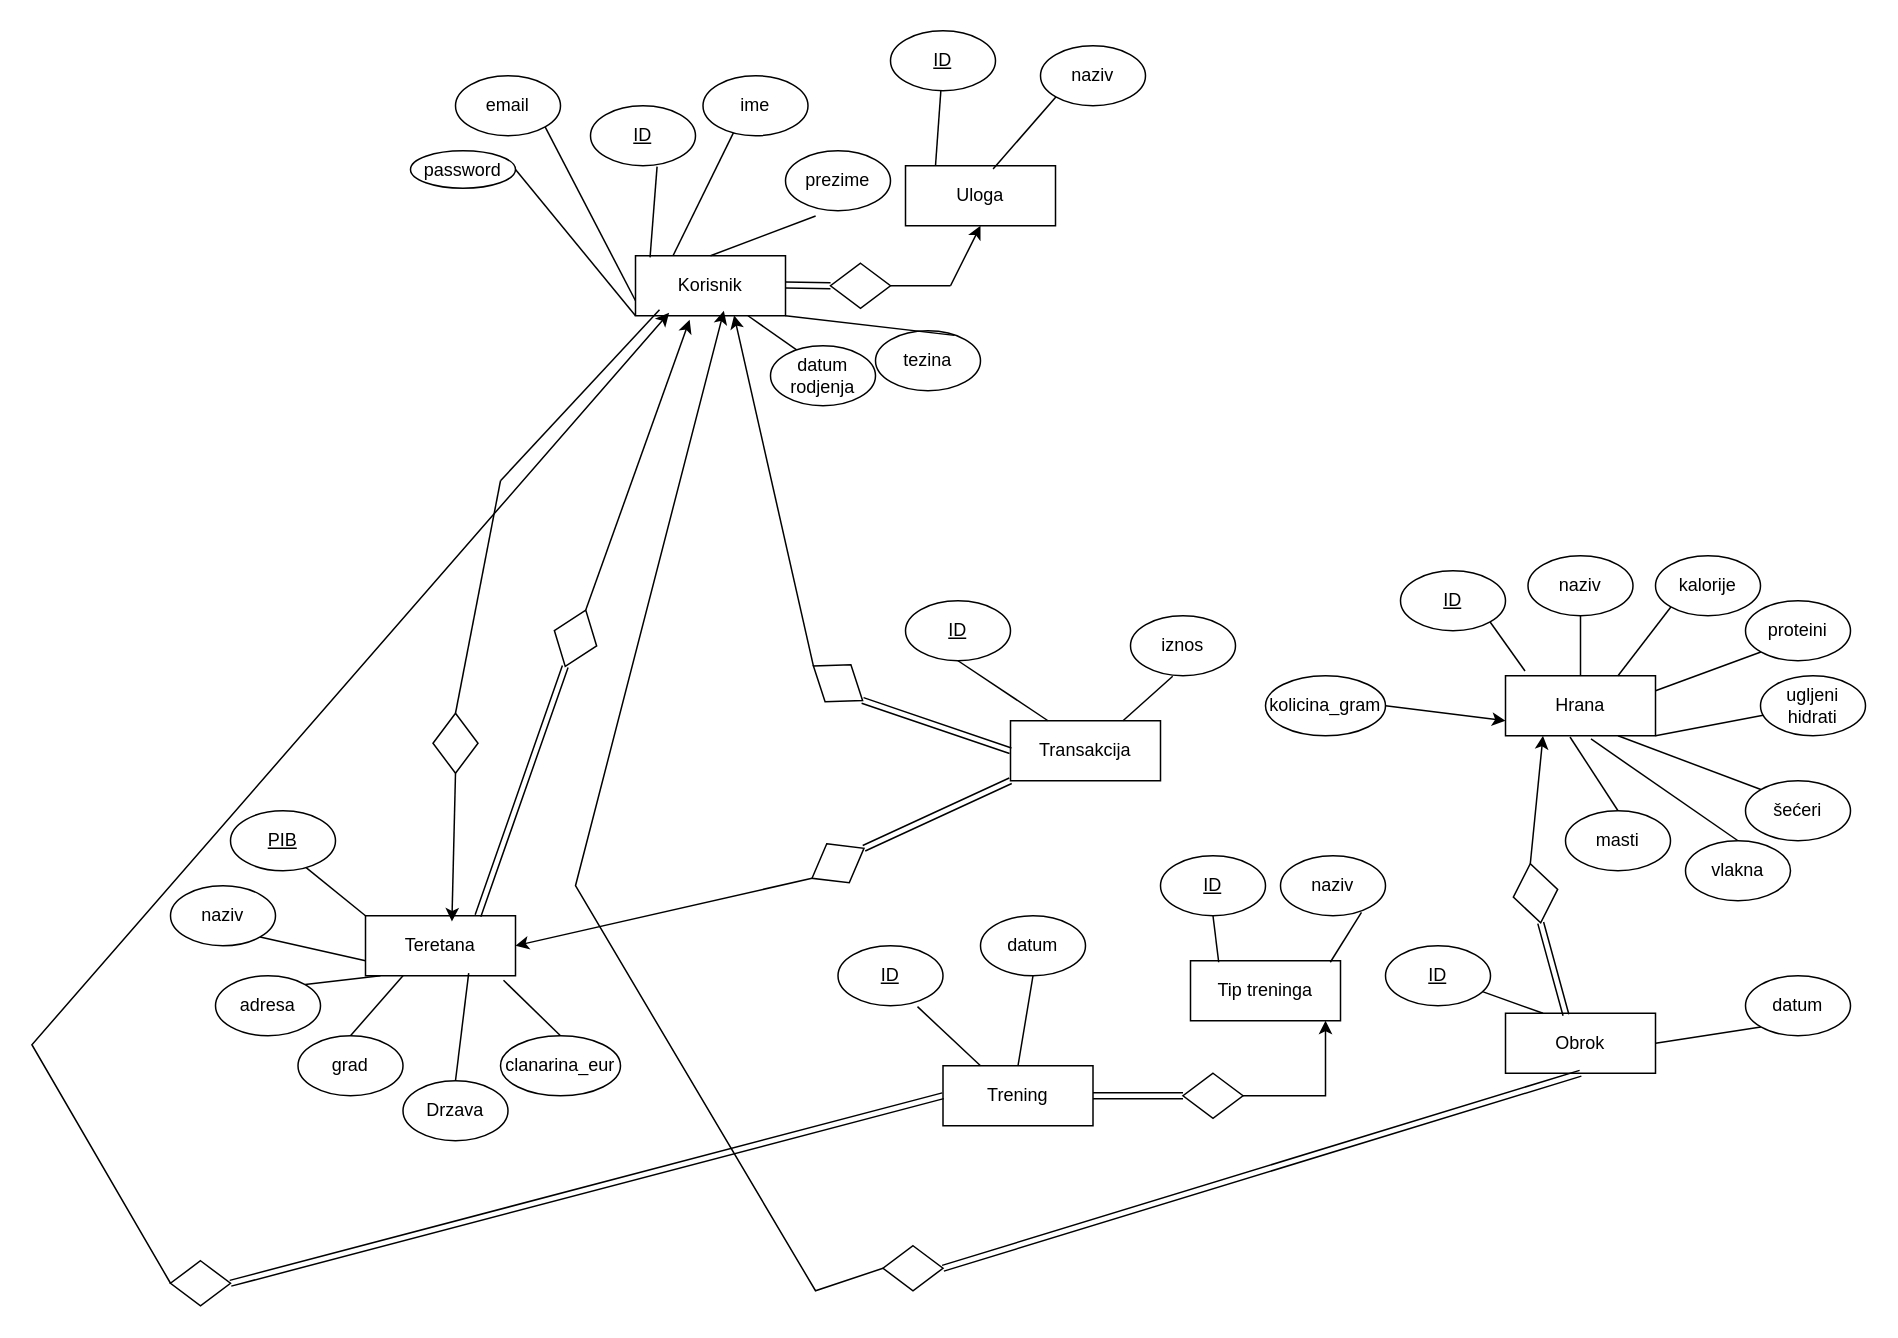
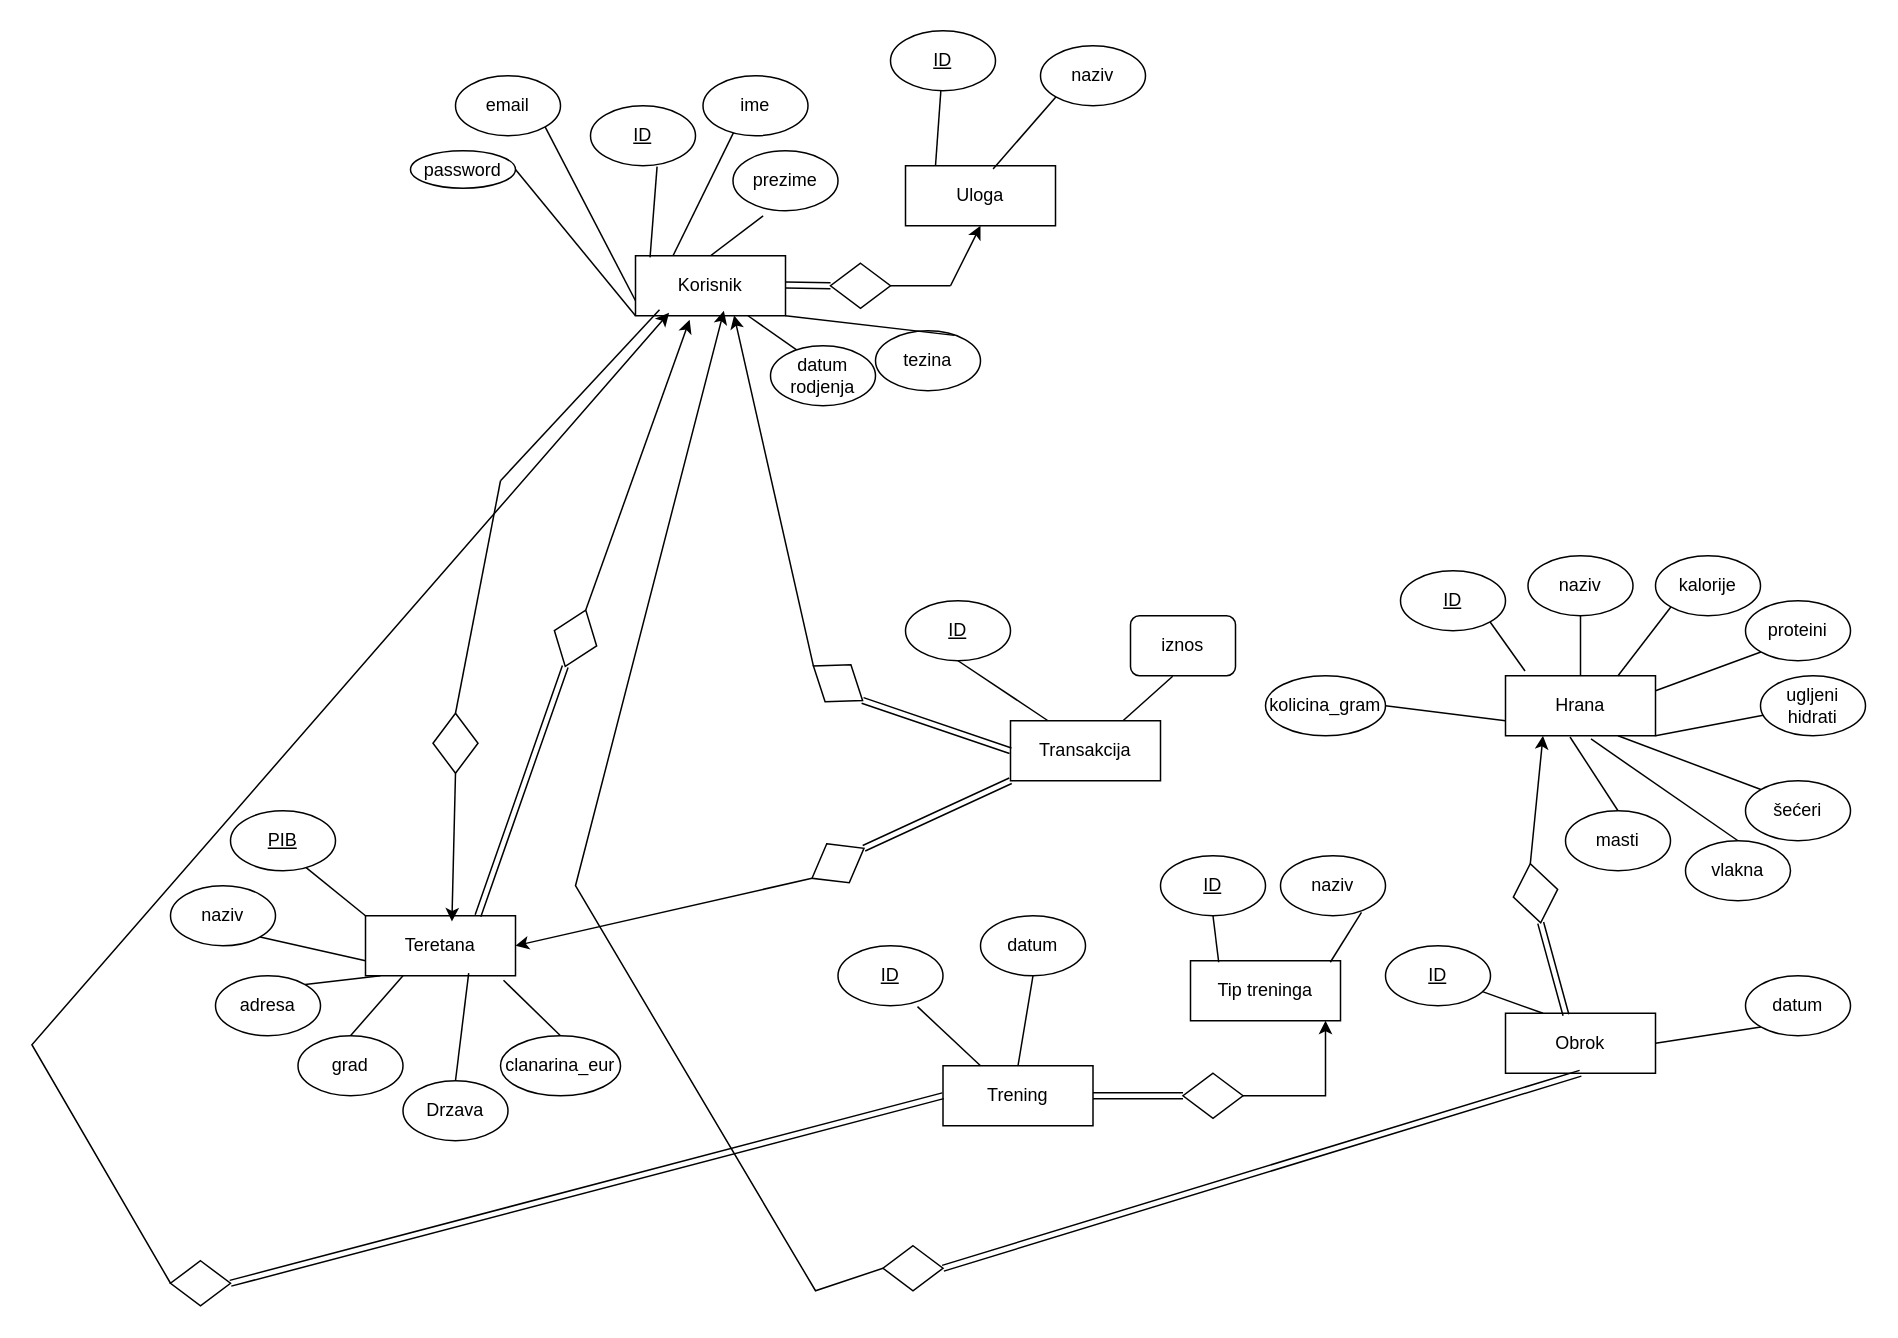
node "prezime": moved (838, 181) -> (785, 181)
node "iznos": shape ellipse -> rounded rectangle
edge "kolicina_gram" -> "Hrana": arrowhead classic -> none
